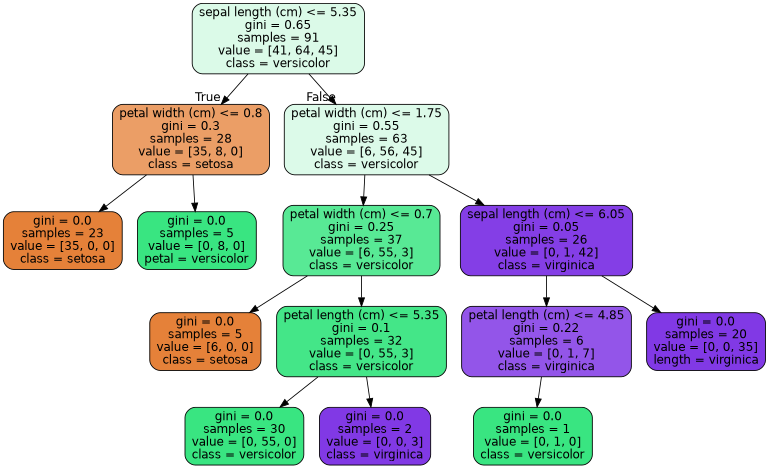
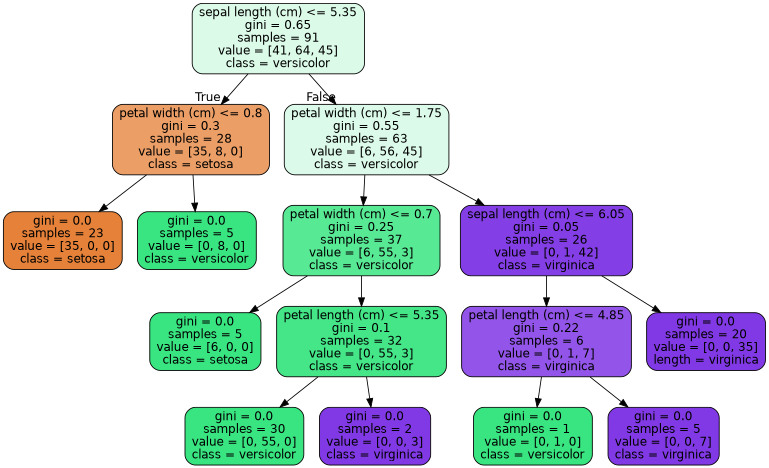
node "gini = 0.0 samples = 5 value = [0, 8, 0] petal = versicolor": label "gini = 0.0 samples = 5 value = [0, 8, 0] petal = versicolor" -> "gini = 0.0 samples = 5 value = [0, 8, 0] class = versicolor"
node "gini = 0.0 samples = 5 value = [6, 0, 0] class = setosa": fillcolor #e58139 -> #39e581
node "gini = 0.0 samples = 5 value = [0, 0, 7] class = virginica": added
